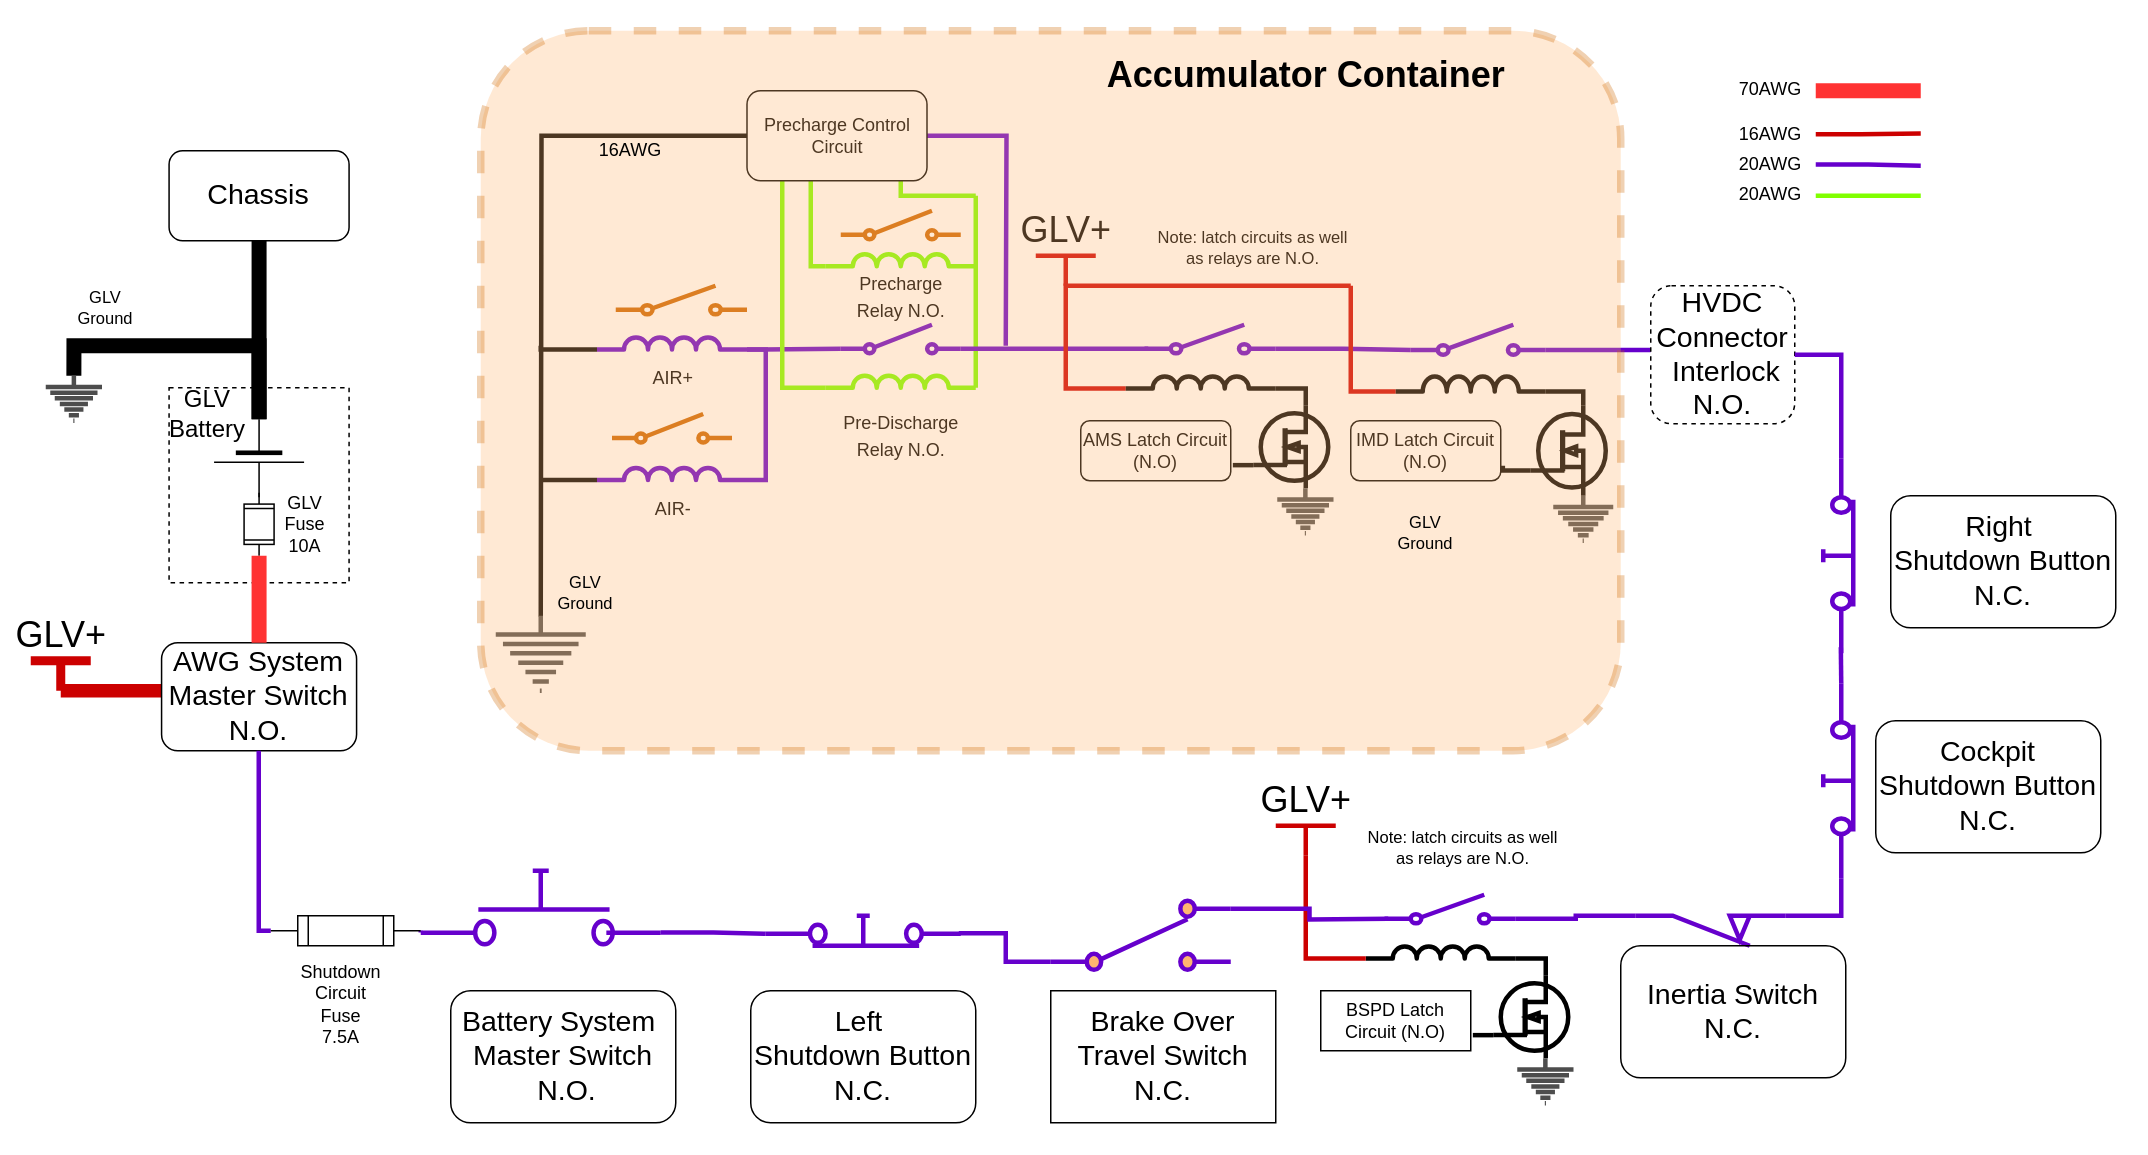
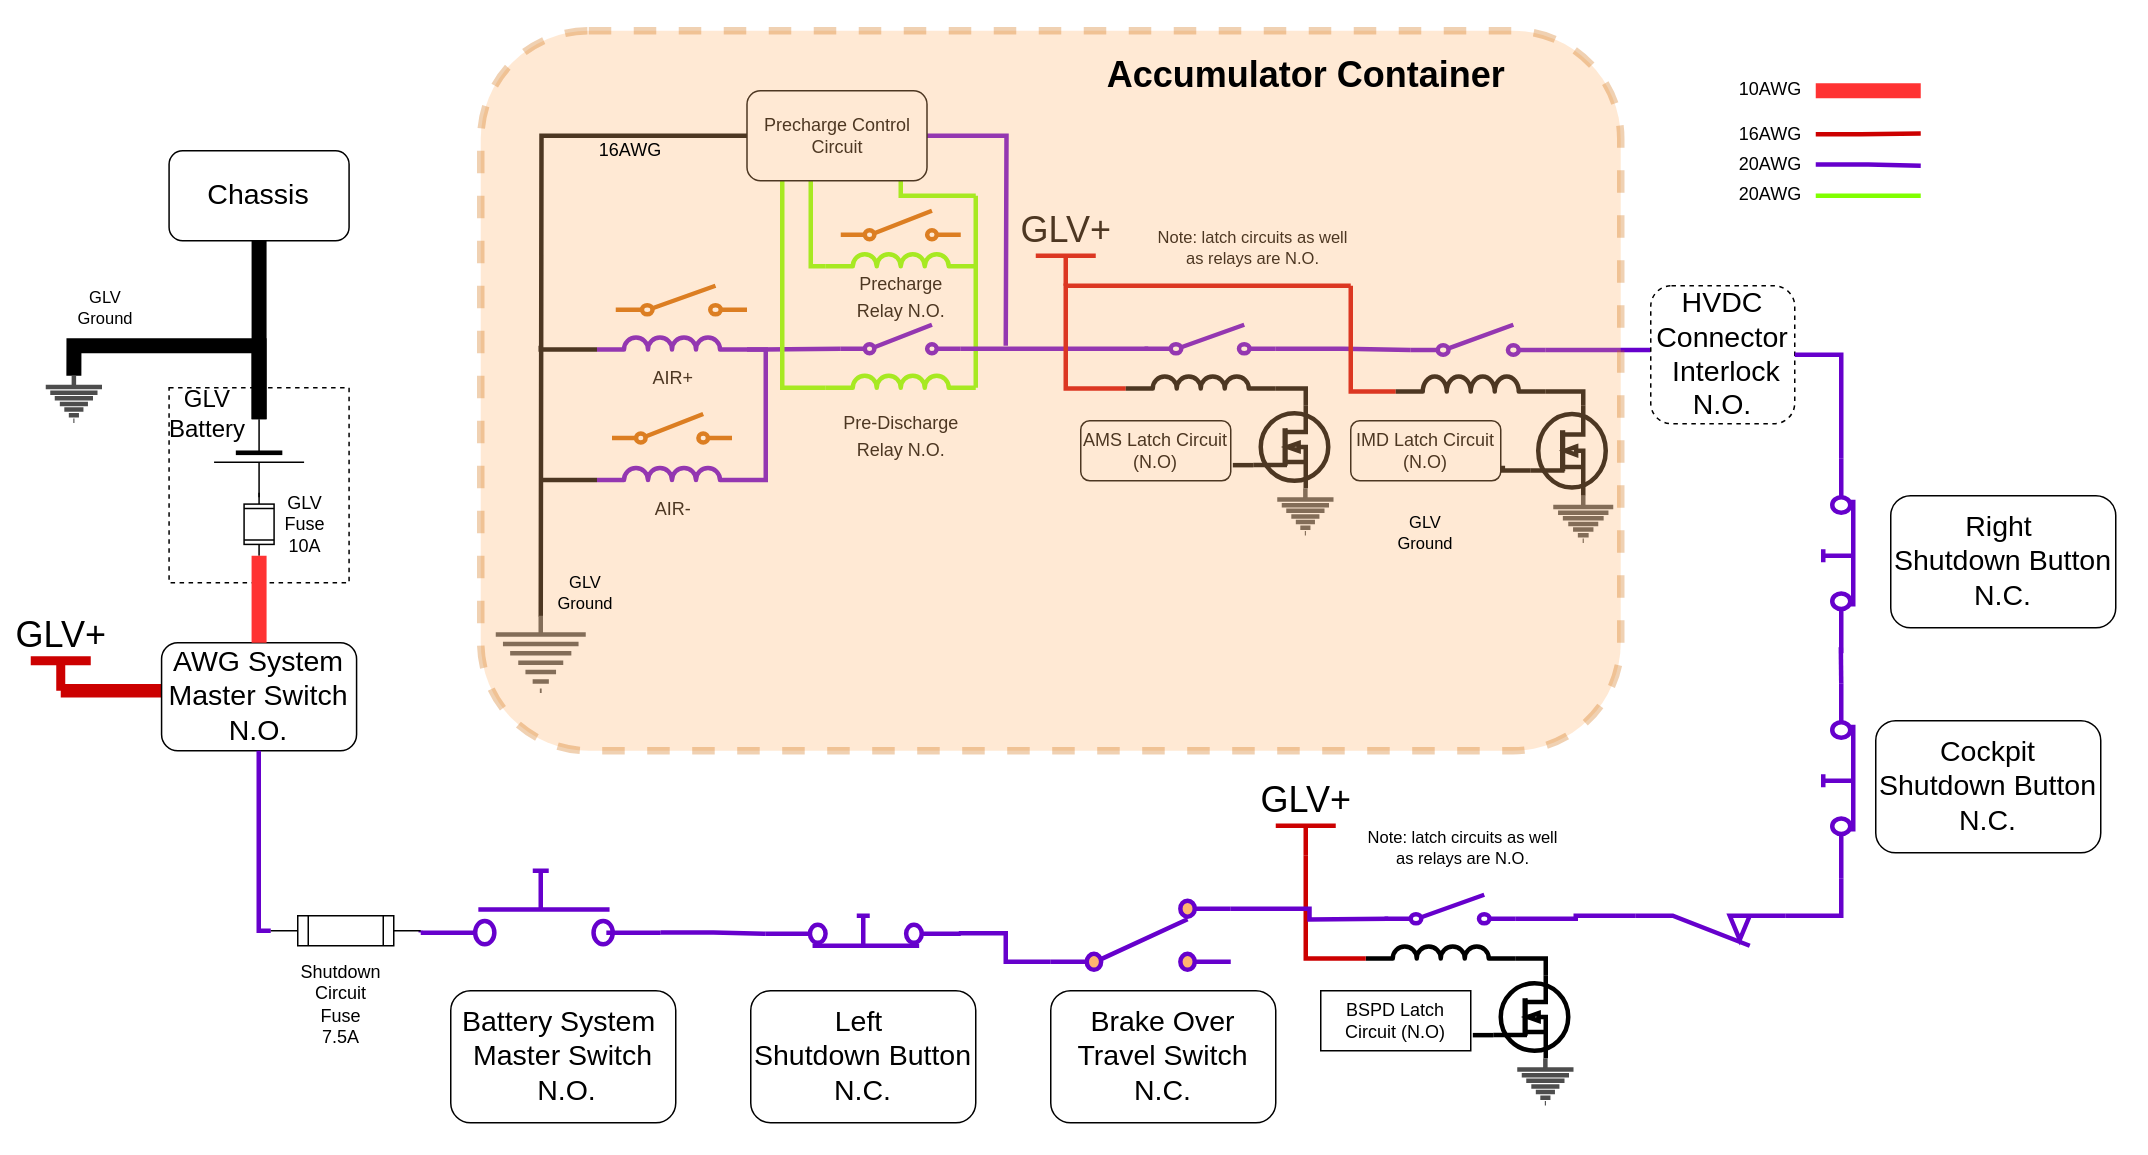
node "70AWG": label "70AWG" -> "10AWG"
node "Inertia Switch N.C.": removed
node "Brake Over Travel Switch N.C.": shape rectangle -> rounded rectangle
